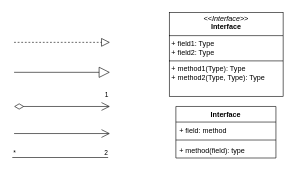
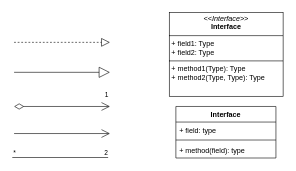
node "+ field: method": label "+ field: method" -> "+ field: type"
